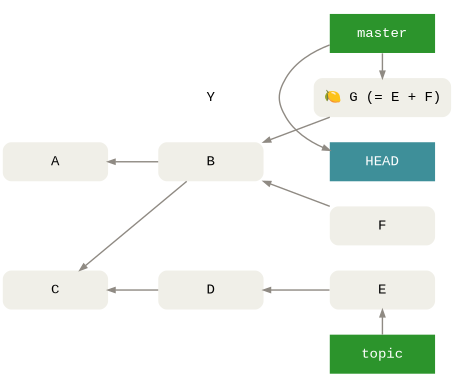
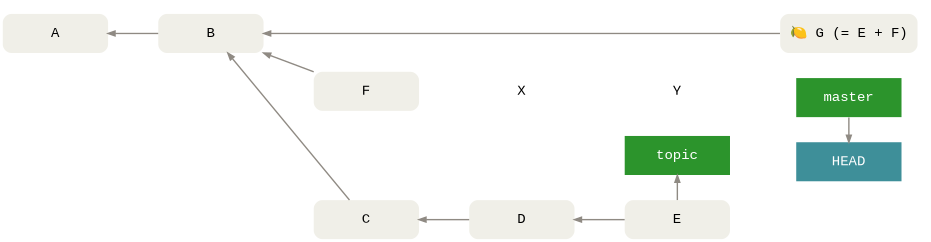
edge "master" -> "🍋 G (= E + F)": removed
node "X": added
edge "B" -> "C": reversed
edge "topic" -> "E": reversed
